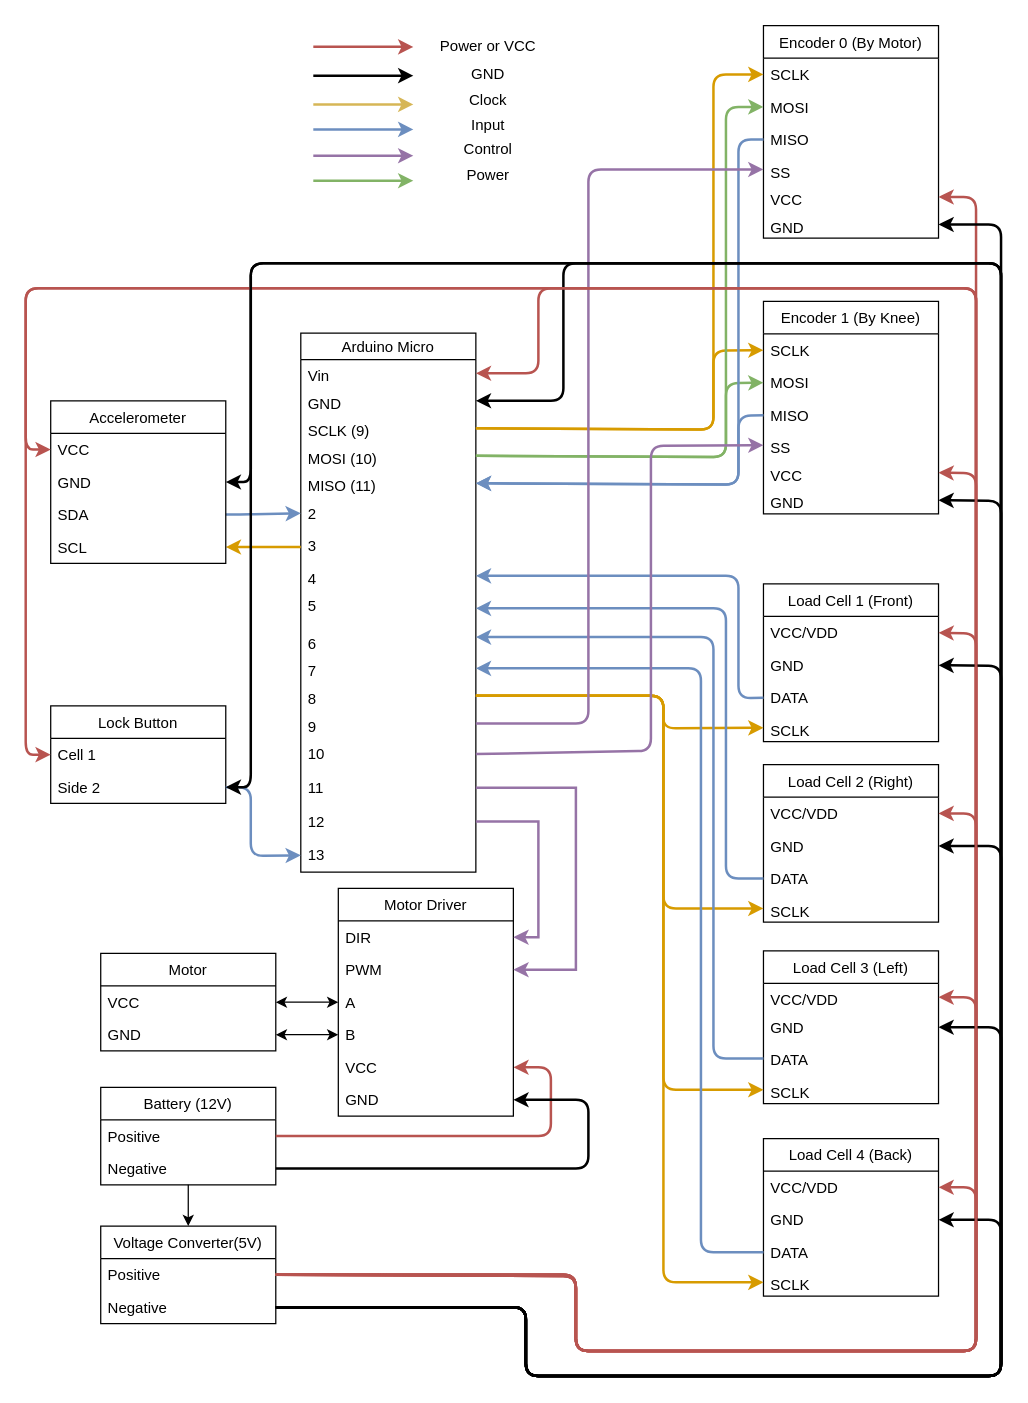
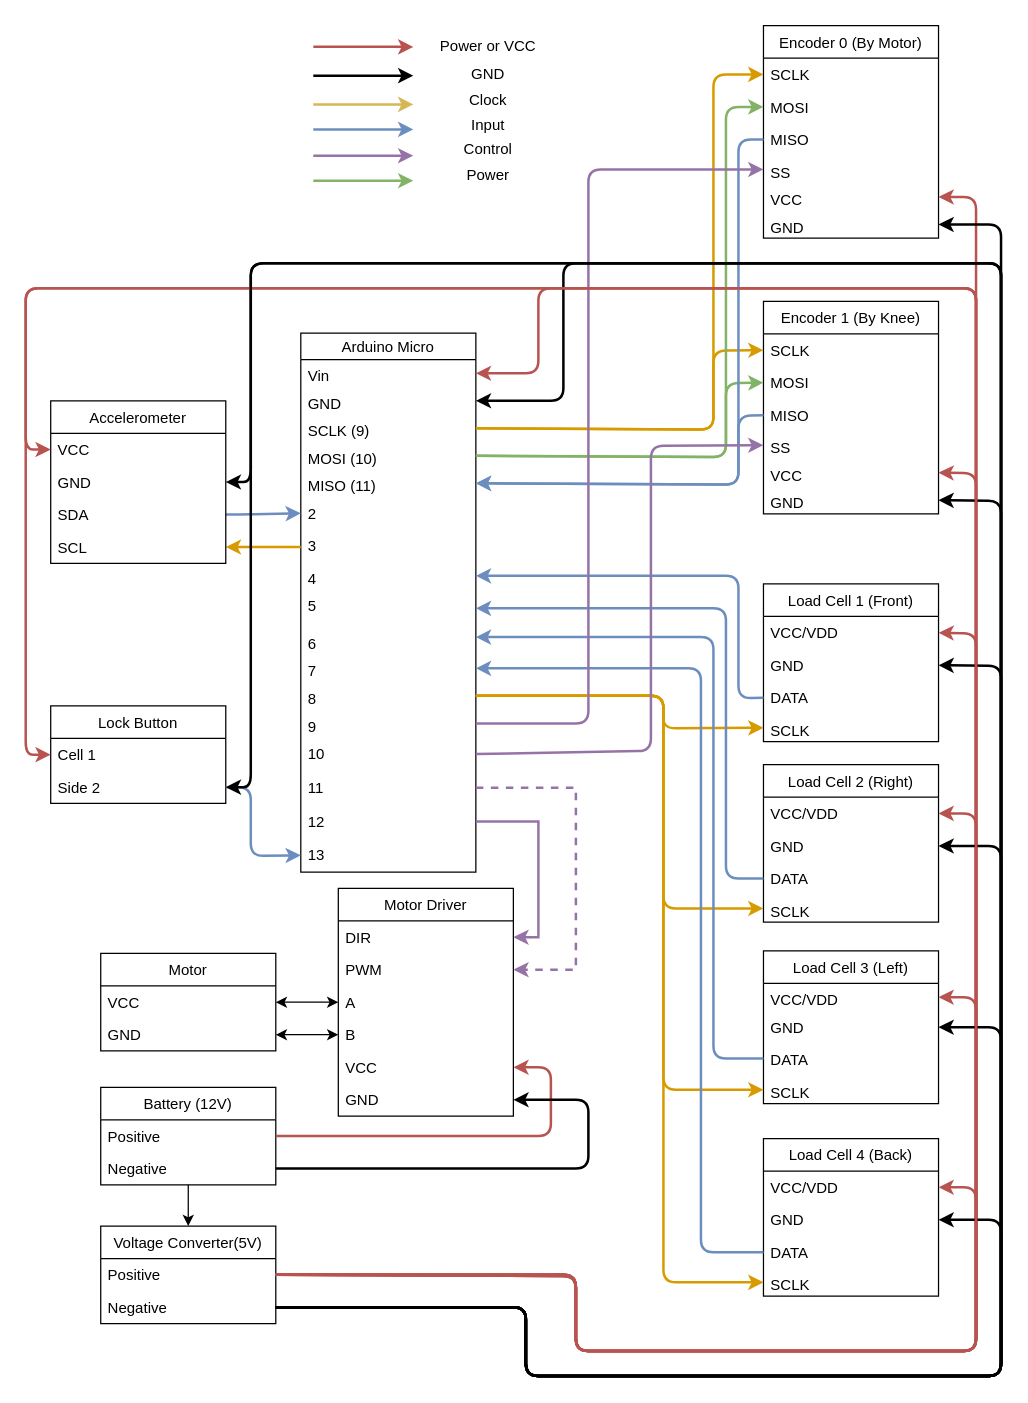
edge "11" -> "PWM": style solid -> dashed
